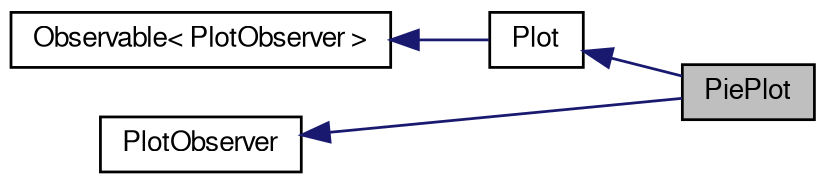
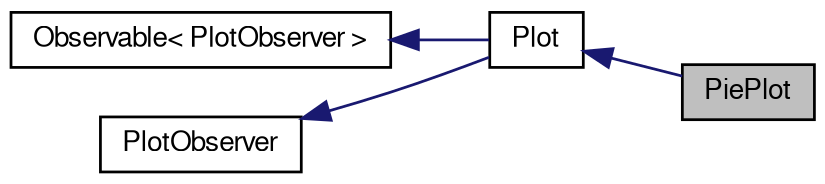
edge "PiePlot" -> "PlotObserver": now "Plot" -> "PlotObserver"
